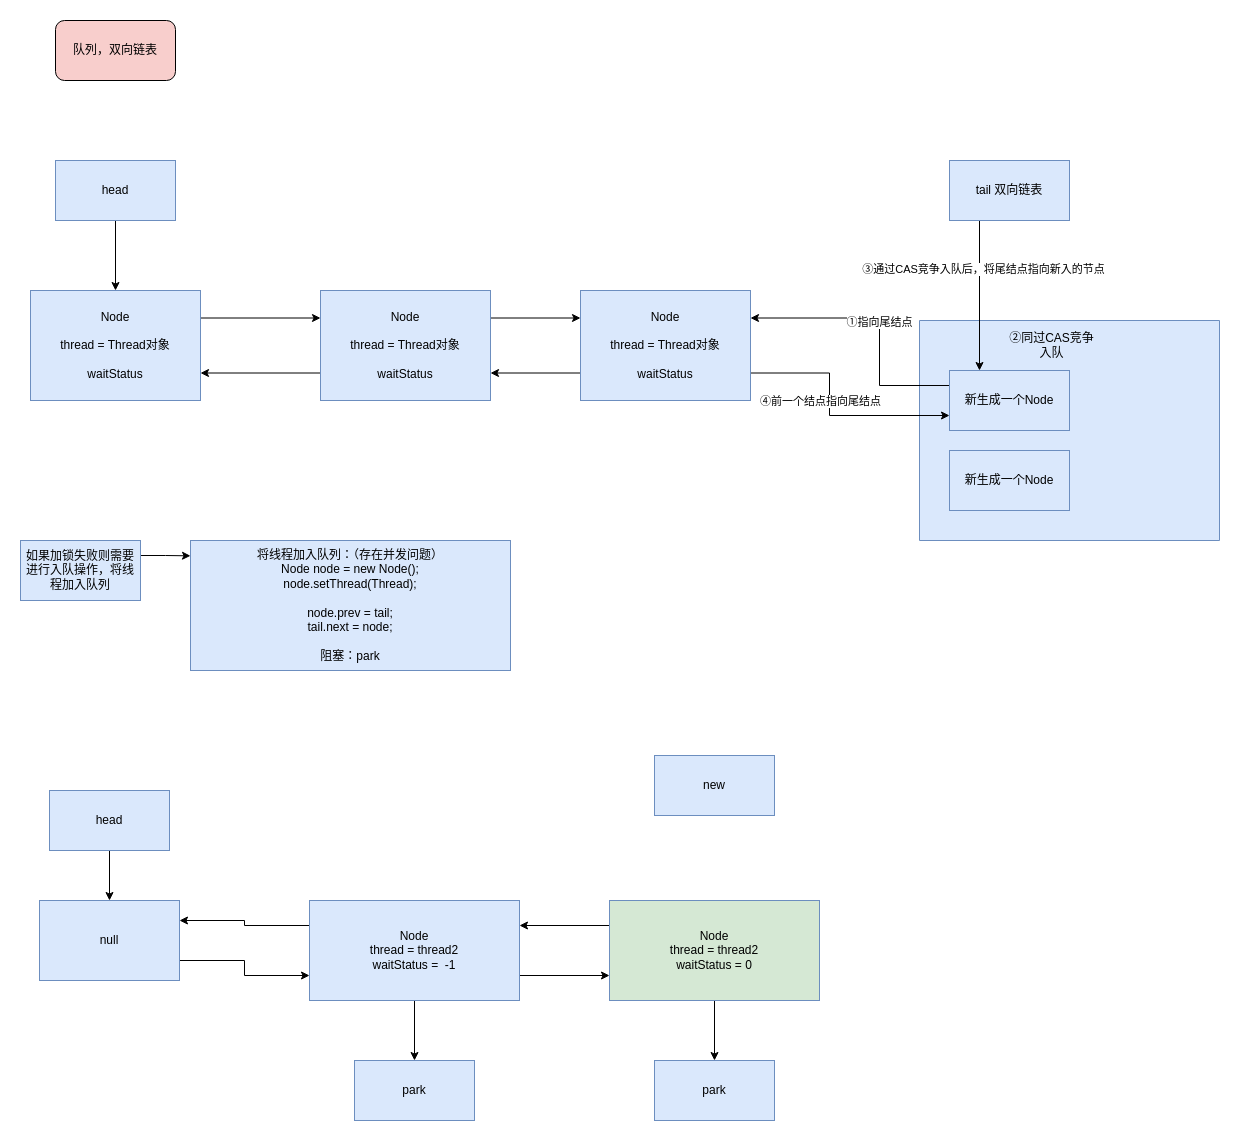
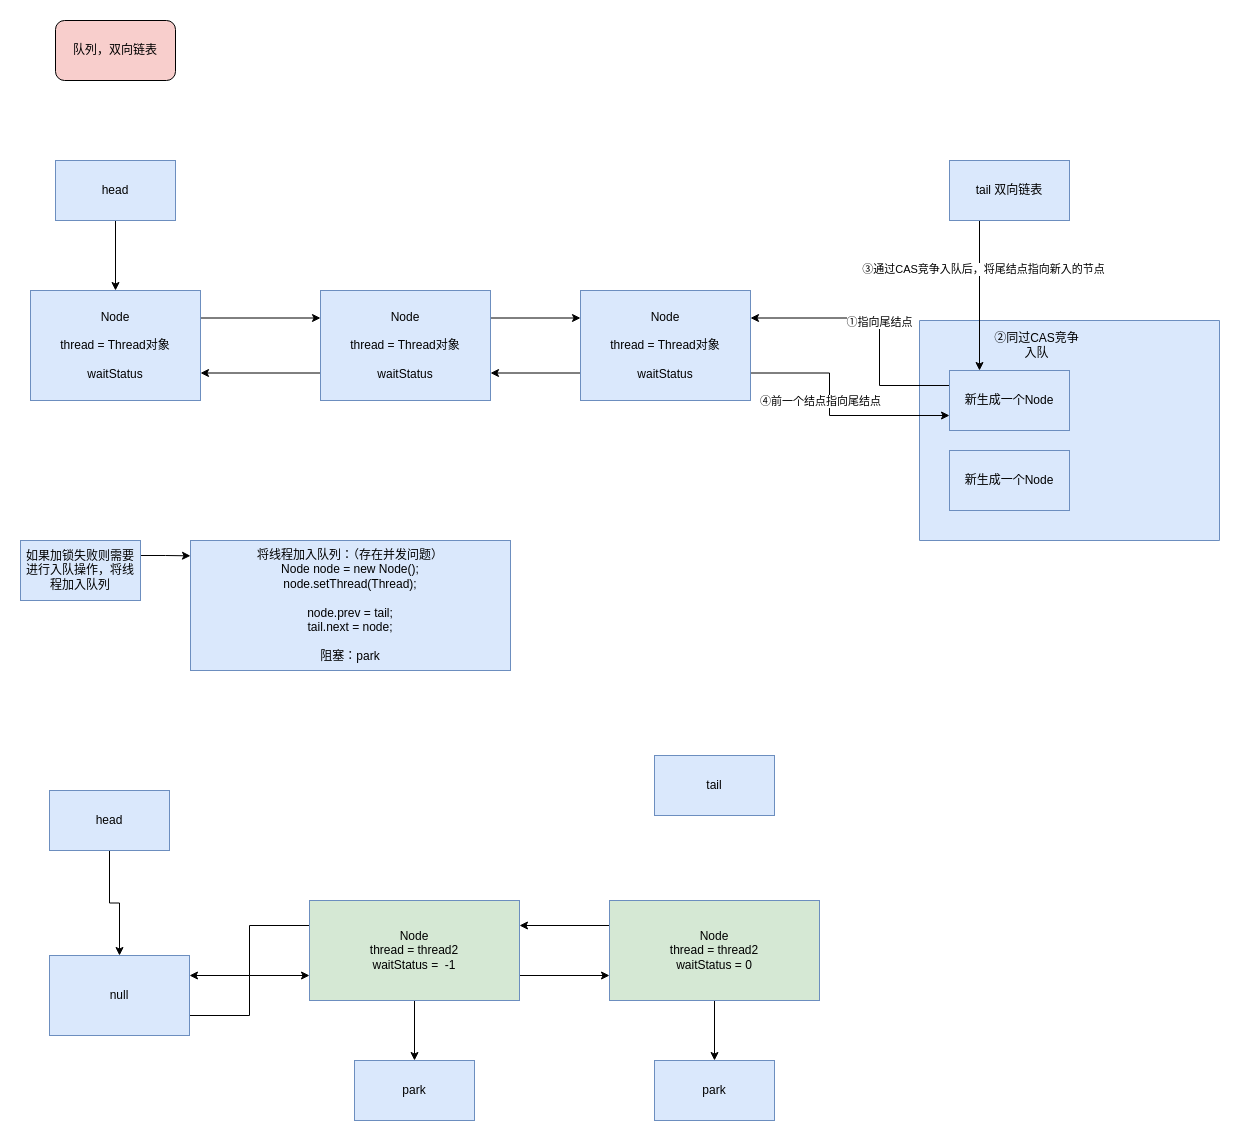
node "②同过CAS竞争入队": moved (1052, 346) -> (1037, 346)
node "new": label "new" -> "tail"
node "null": moved (110, 941) -> (120, 996)
node "Node thread = thread2 waitStatus = -1": fillcolor #dae8fc -> #d5e8d4
